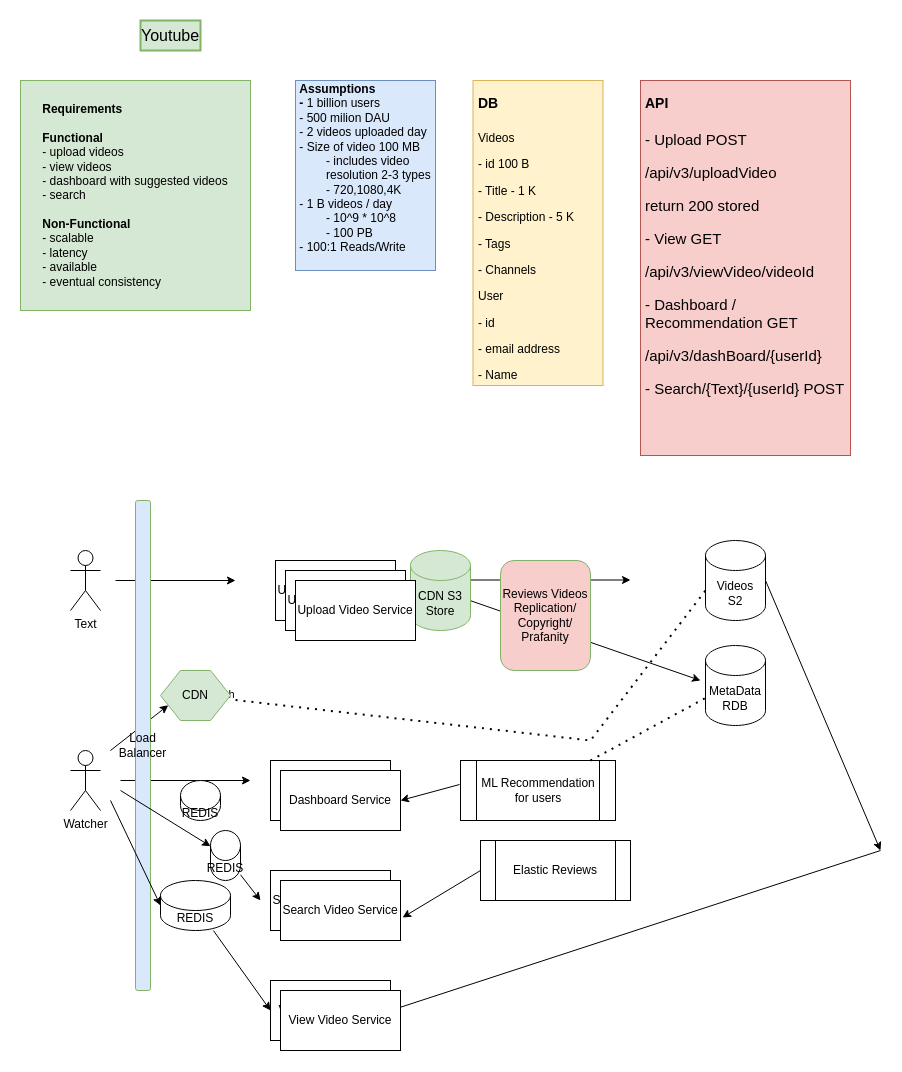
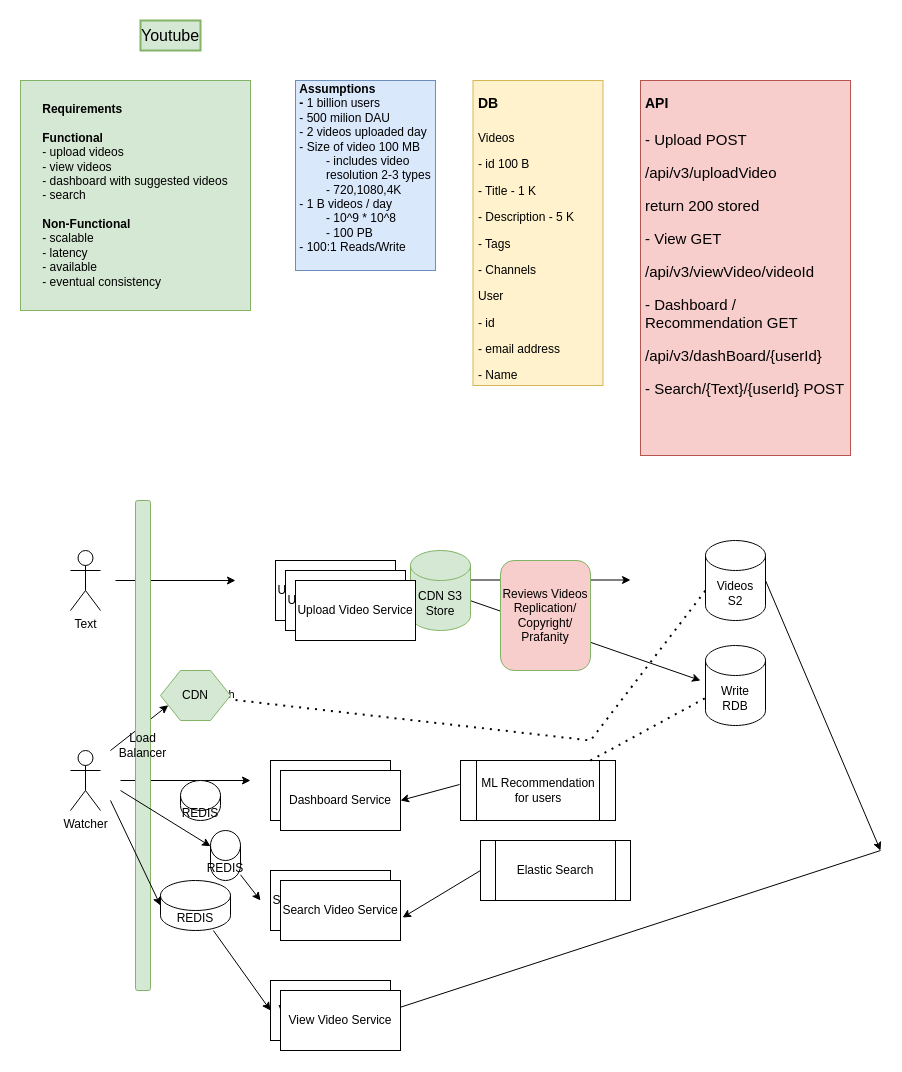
node "MetaData RDB": label "MetaData RDB" -> "Write RDB"
node "Load Balancer": fillcolor #dae8fc -> #d5e8d4
node "Elastic Reviews": label "Elastic Reviews" -> "Elastic Search"
